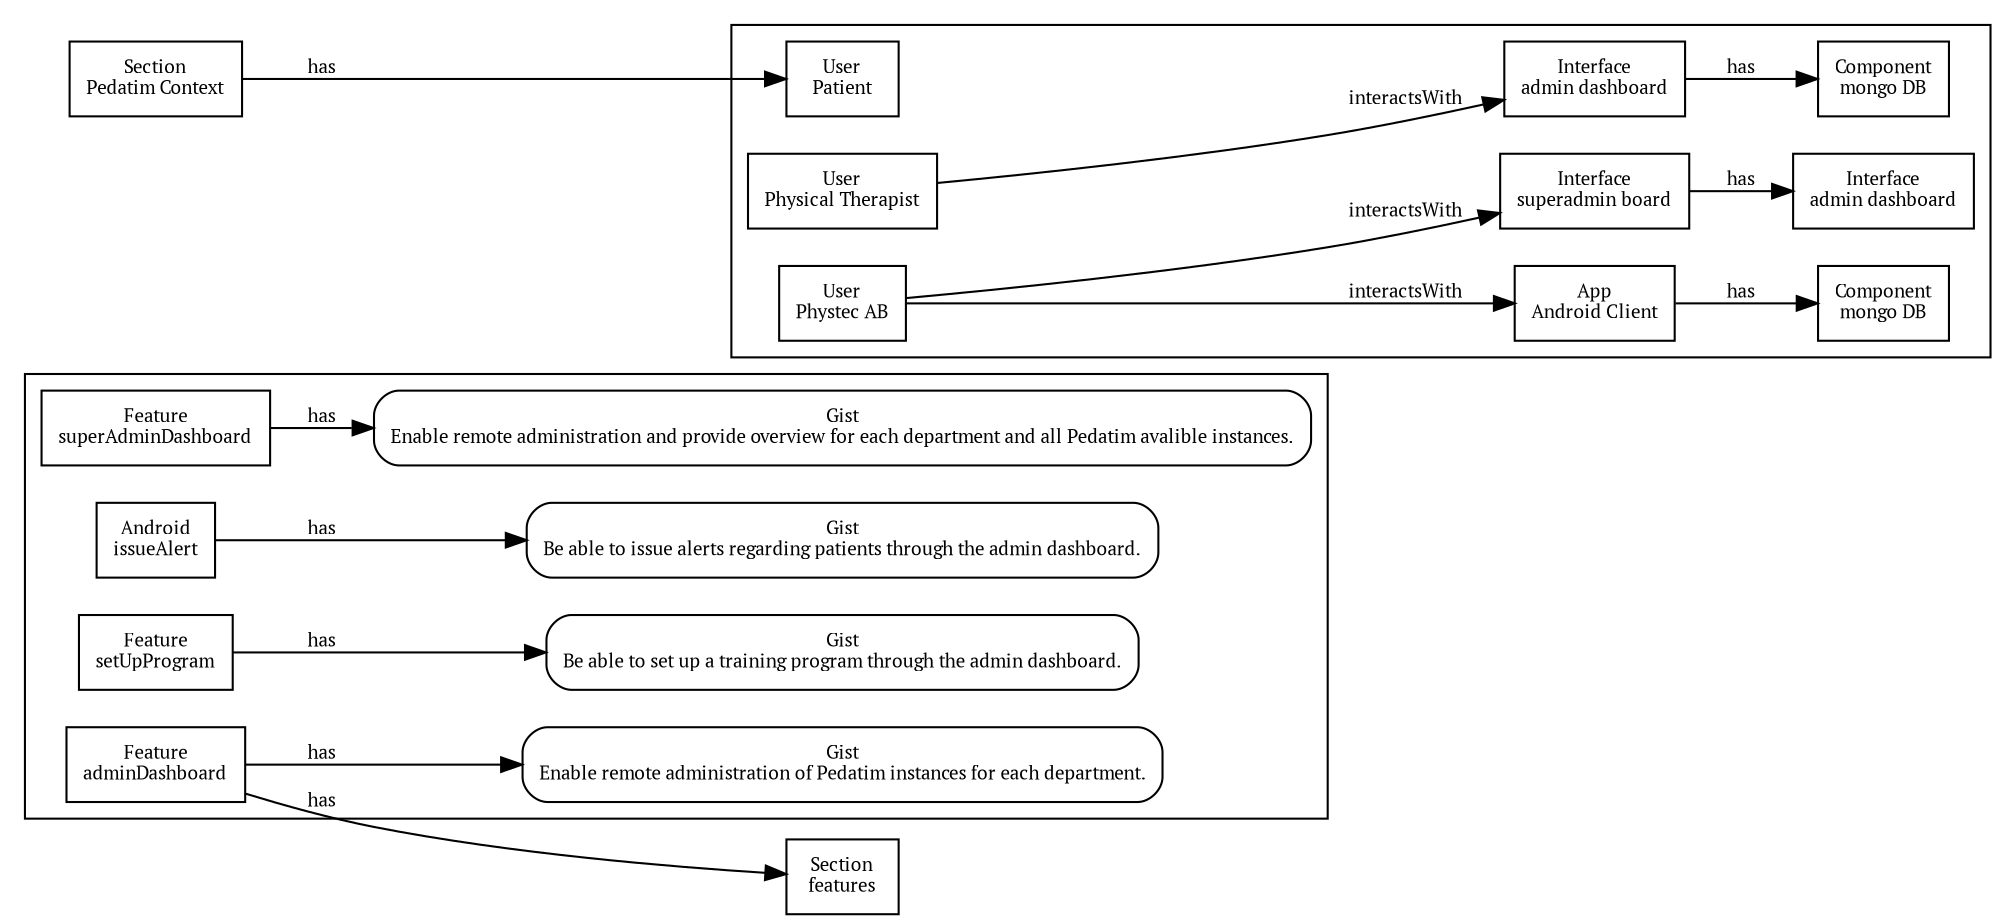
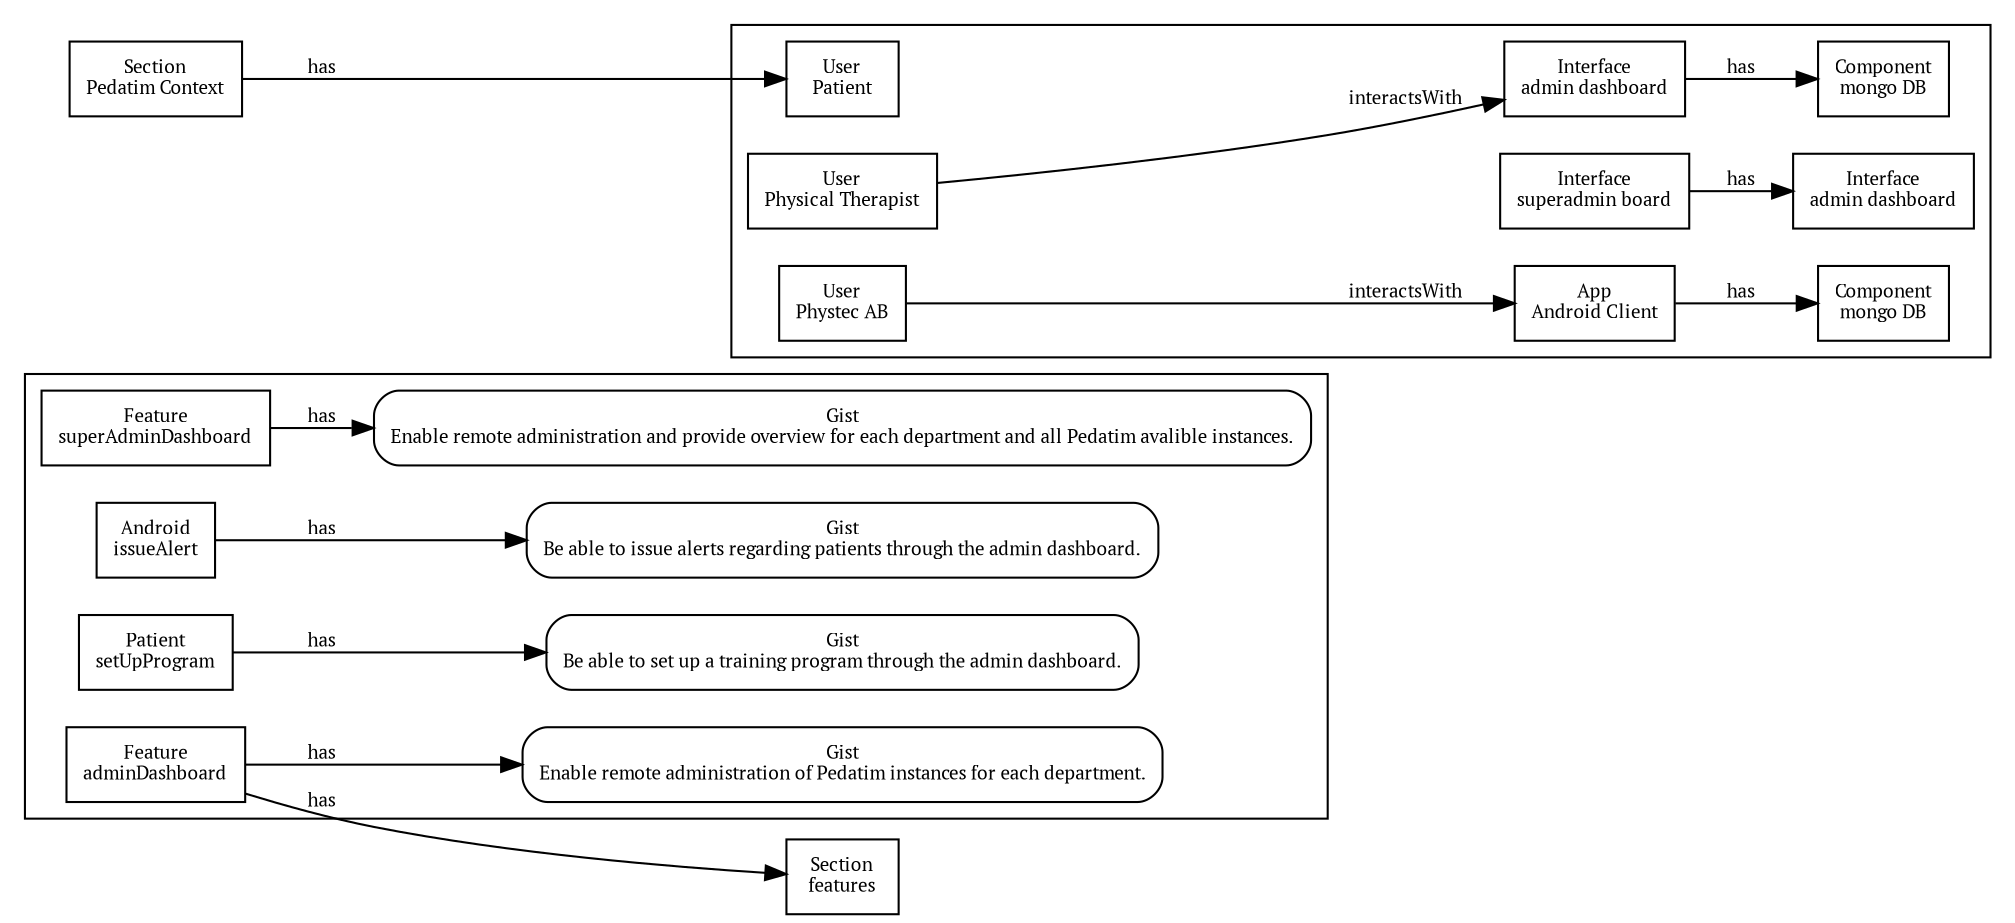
edge "User Phystec AB" -> "Interface superadmin board": removed, label "interactsWith"
node "Feature setUpProgram": label "Feature setUpProgram" -> "Patient setUpProgram"
